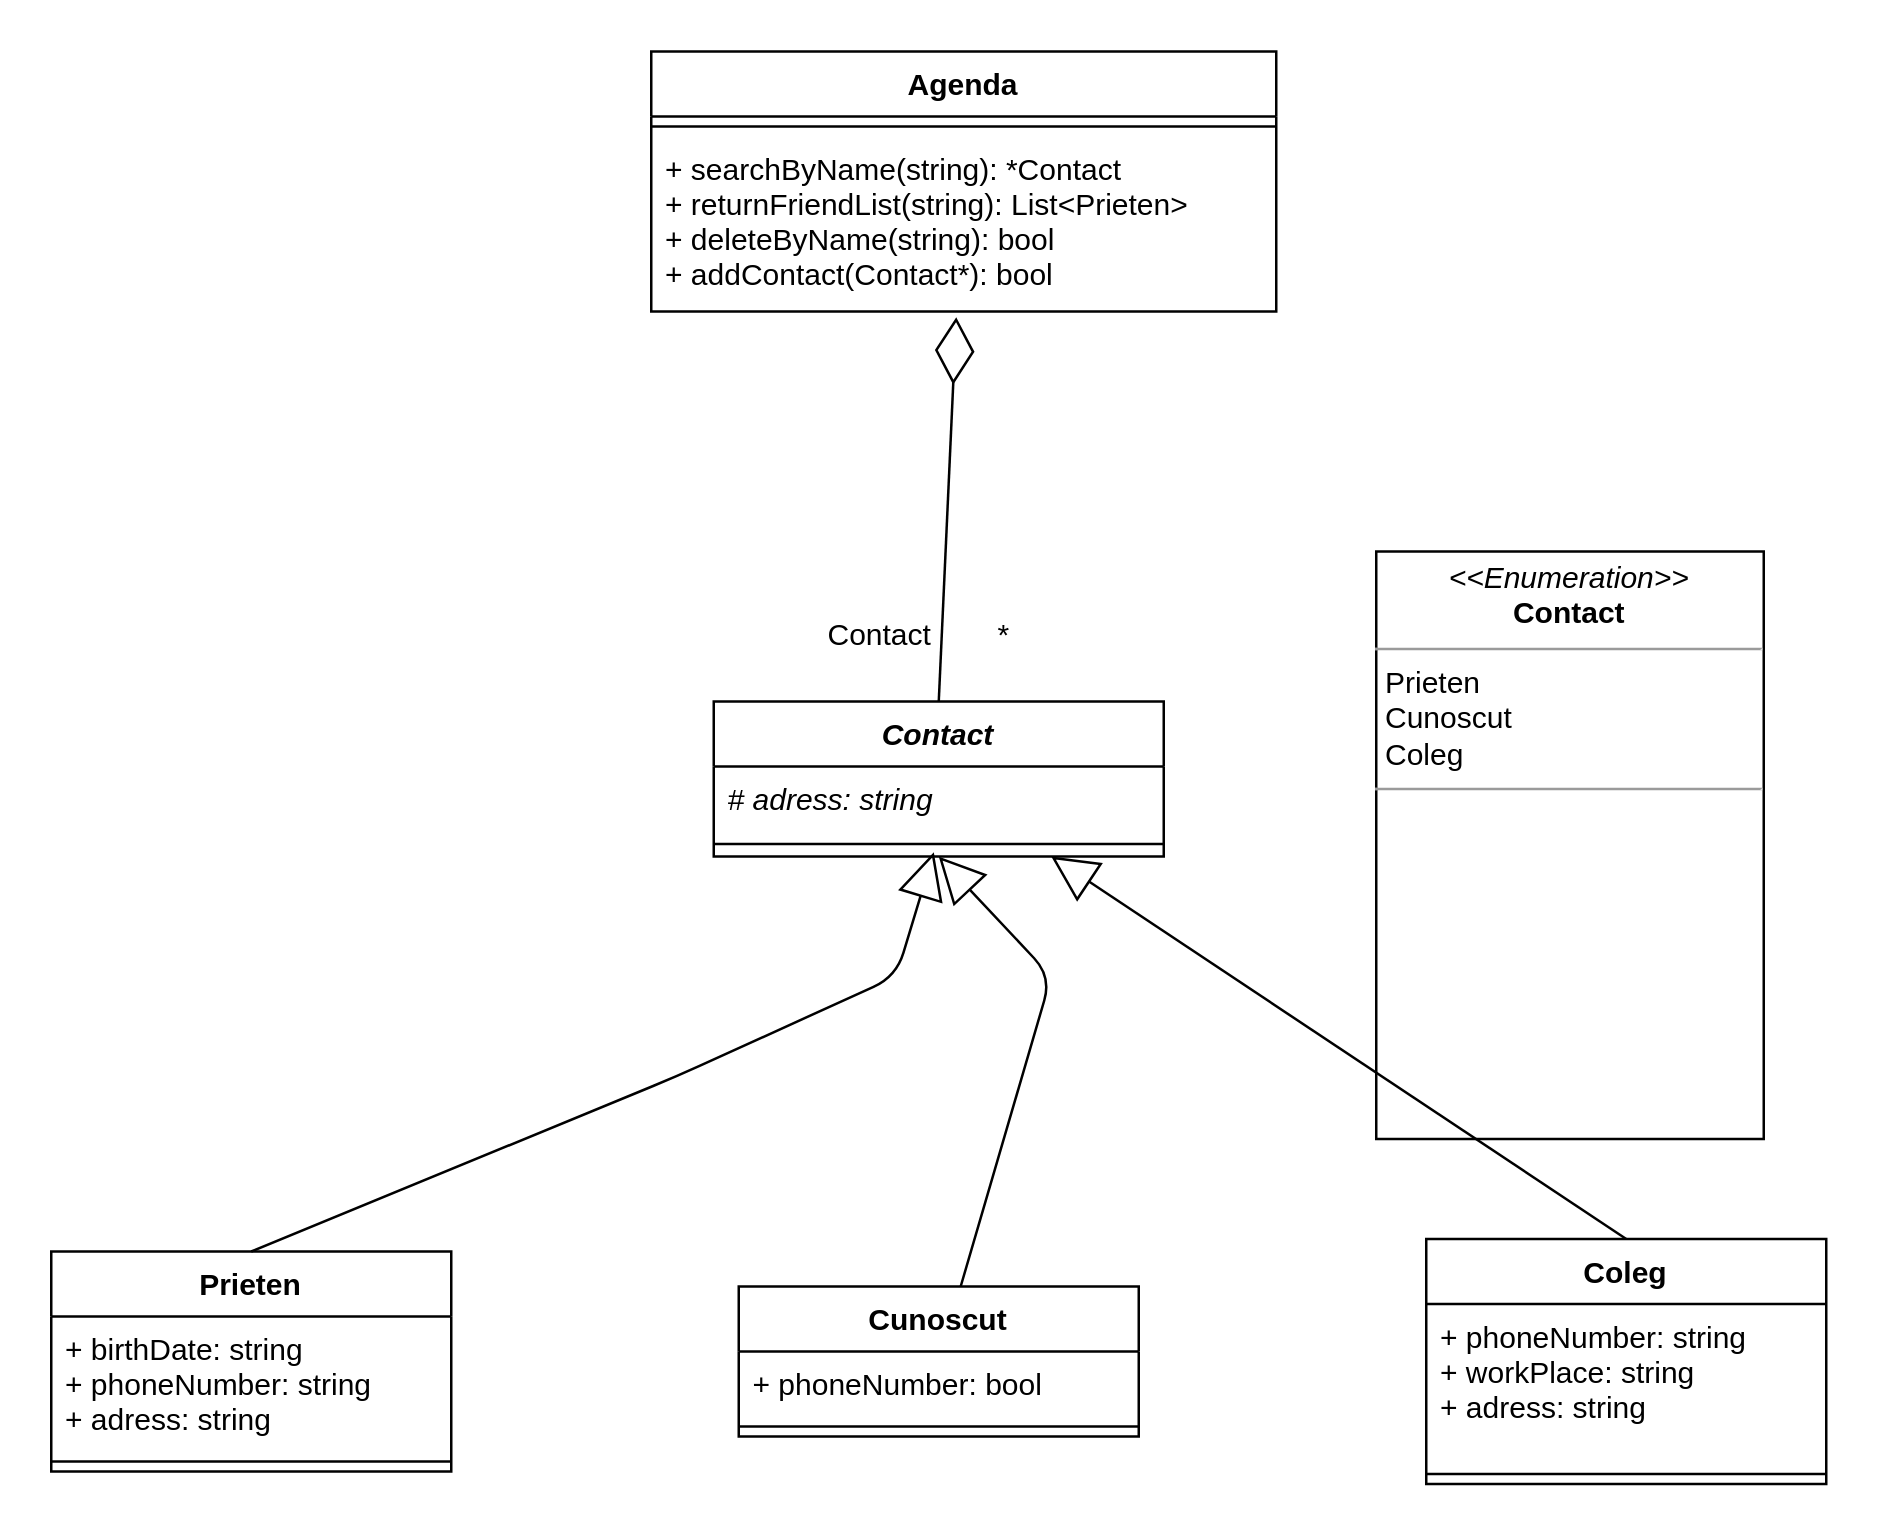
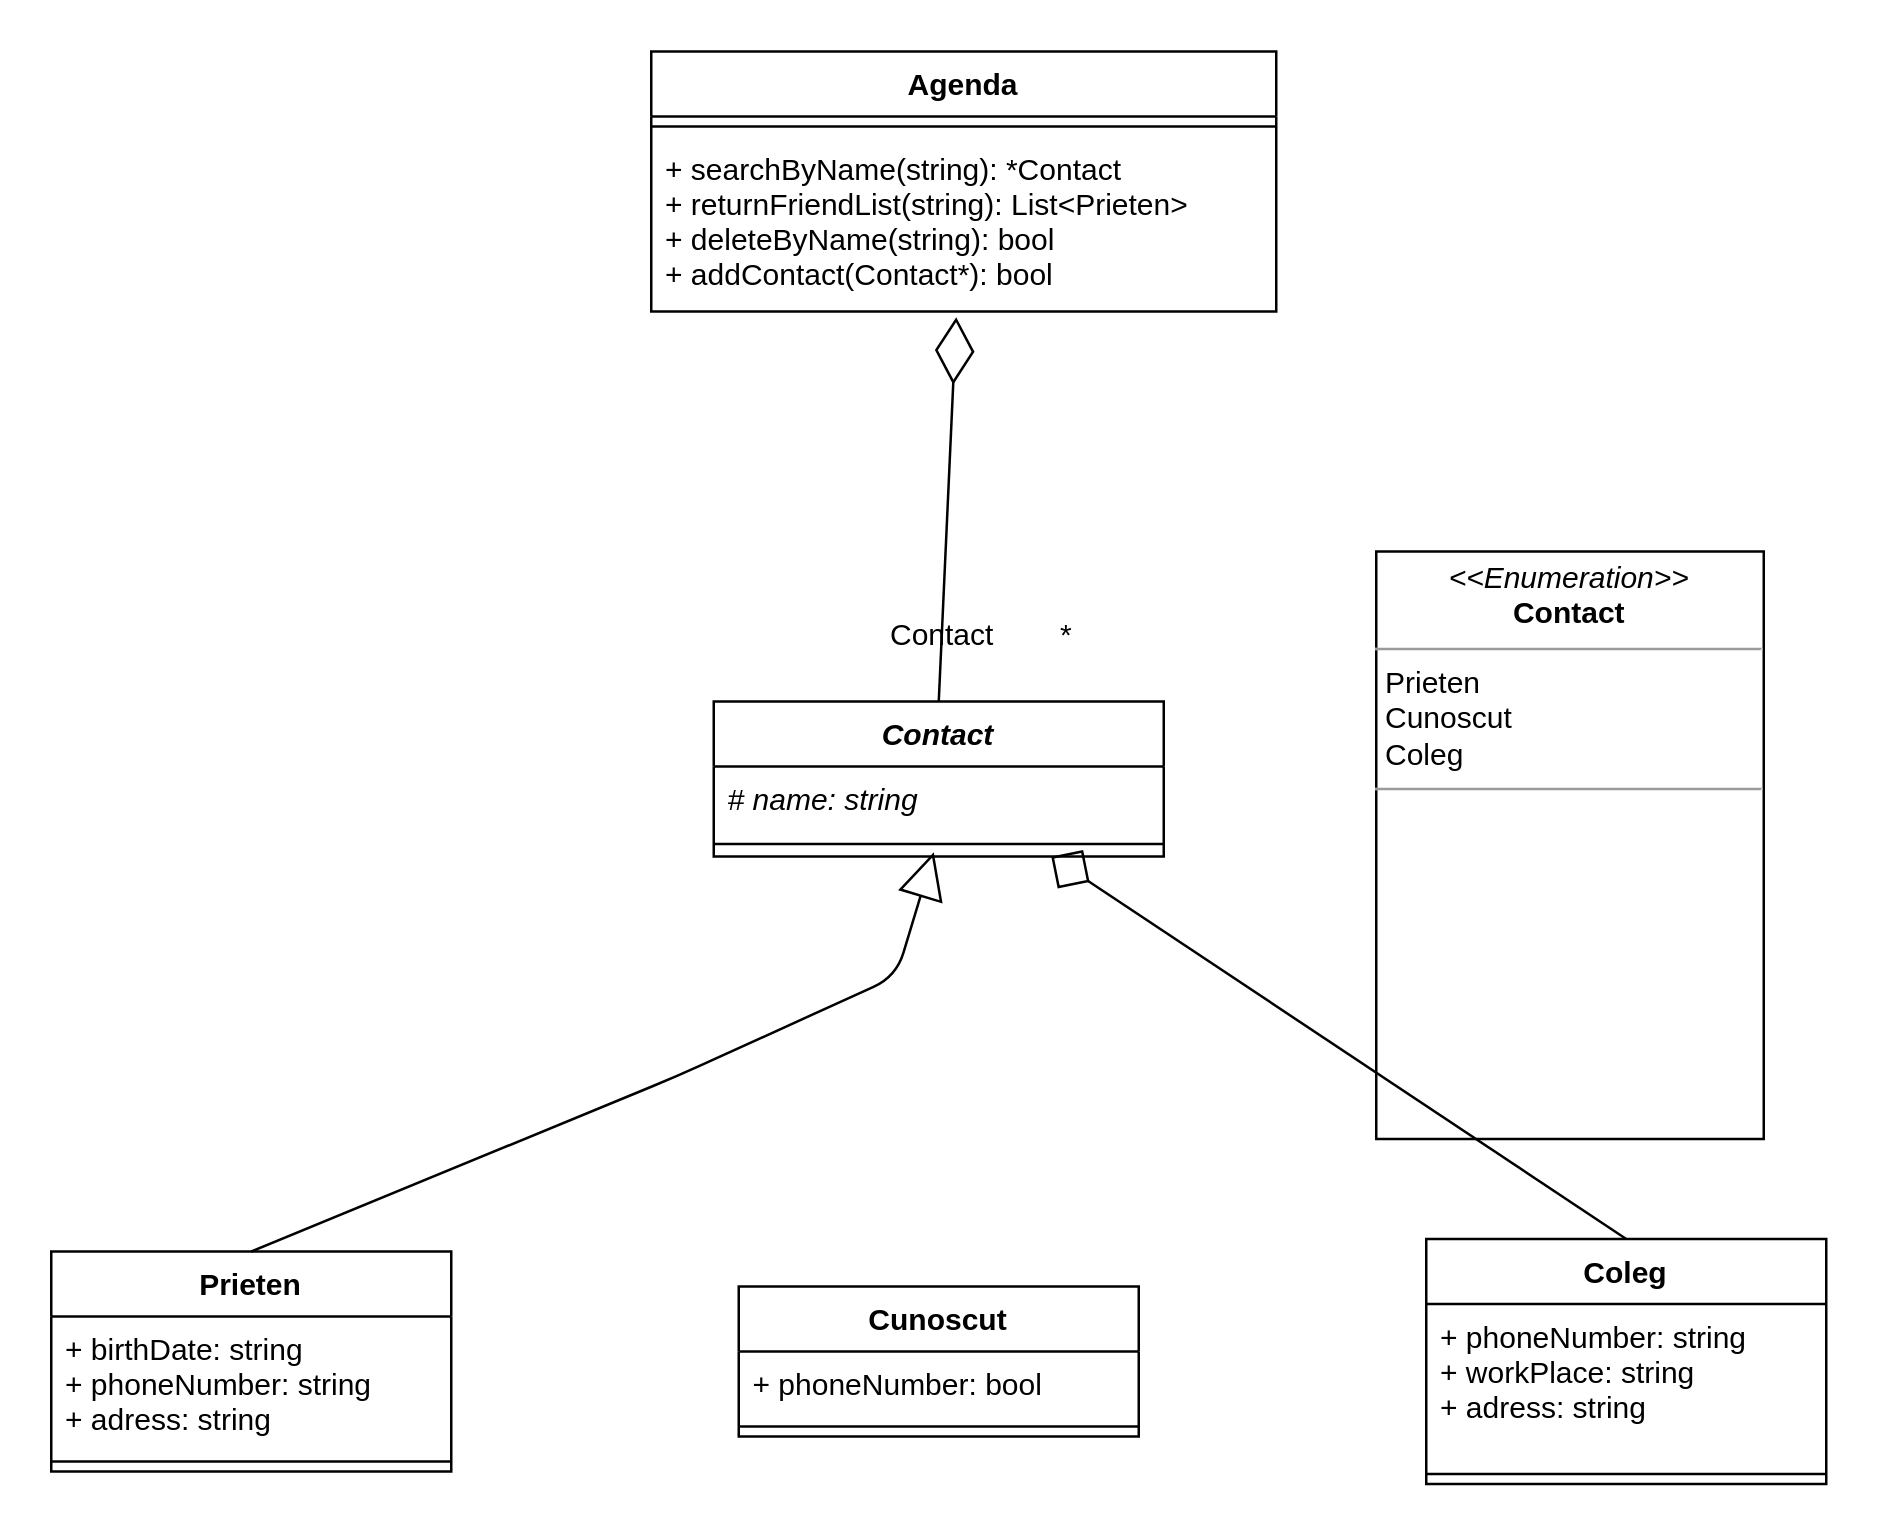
node "Contact *": moved (939, 634) -> (1001, 634)
node "# adress: string": label "# adress: string" -> "# name: string"
edge "Coleg" -> "Contact": arrowhead block -> diamond
edge "Cunoscut" -> "Contact": removed
